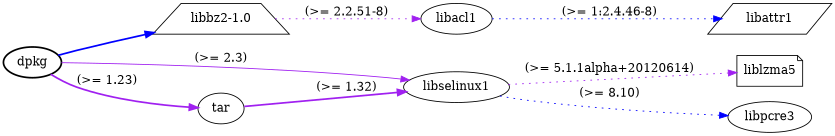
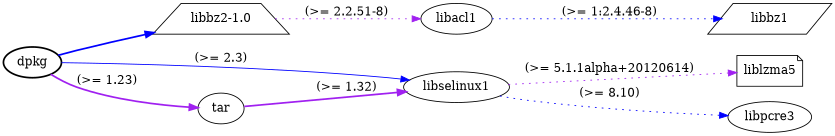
node "libattr1": label "libattr1" -> "libbz1"
edge "dpkg" -> "libselinux1": color purple -> blue
